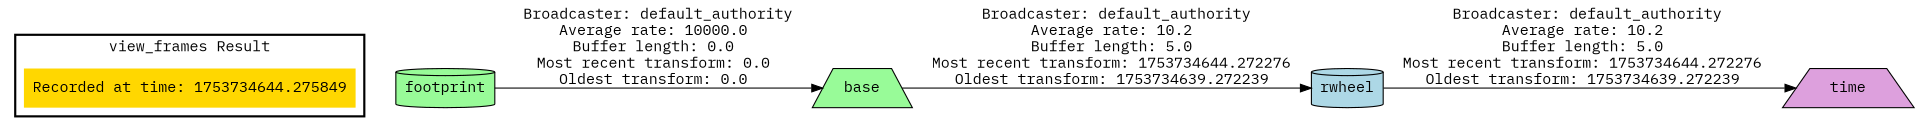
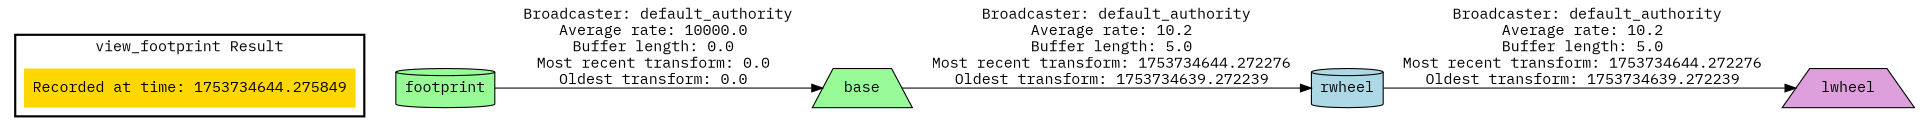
cluster "view_frames Result": label "view_frames Result" -> "view_footprint Result"
node "time": label "time" -> "lwheel"
